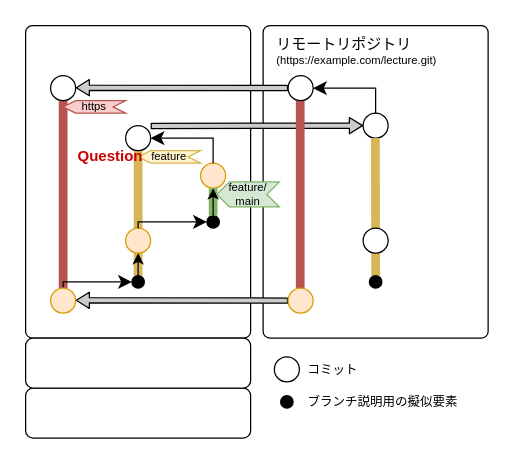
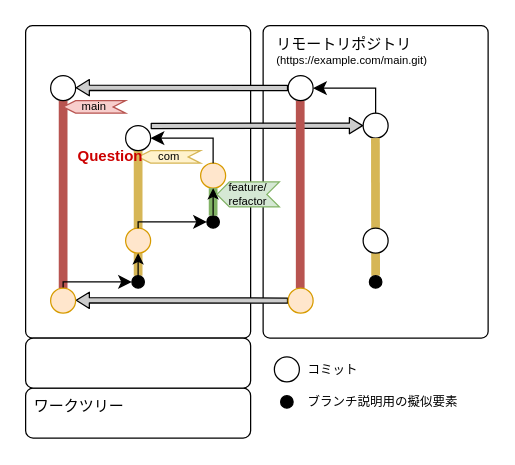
node "(https://example.com/lecture.git)": label "(https://example.com/lecture.git)" -> "(https://example.com/main.git)"
node "https": label "https" -> "main"
node "feature": label "feature" -> "com"
node "feature/ main": label "feature/ main" -> "feature/ refactor"
node "ワークツリー": added
